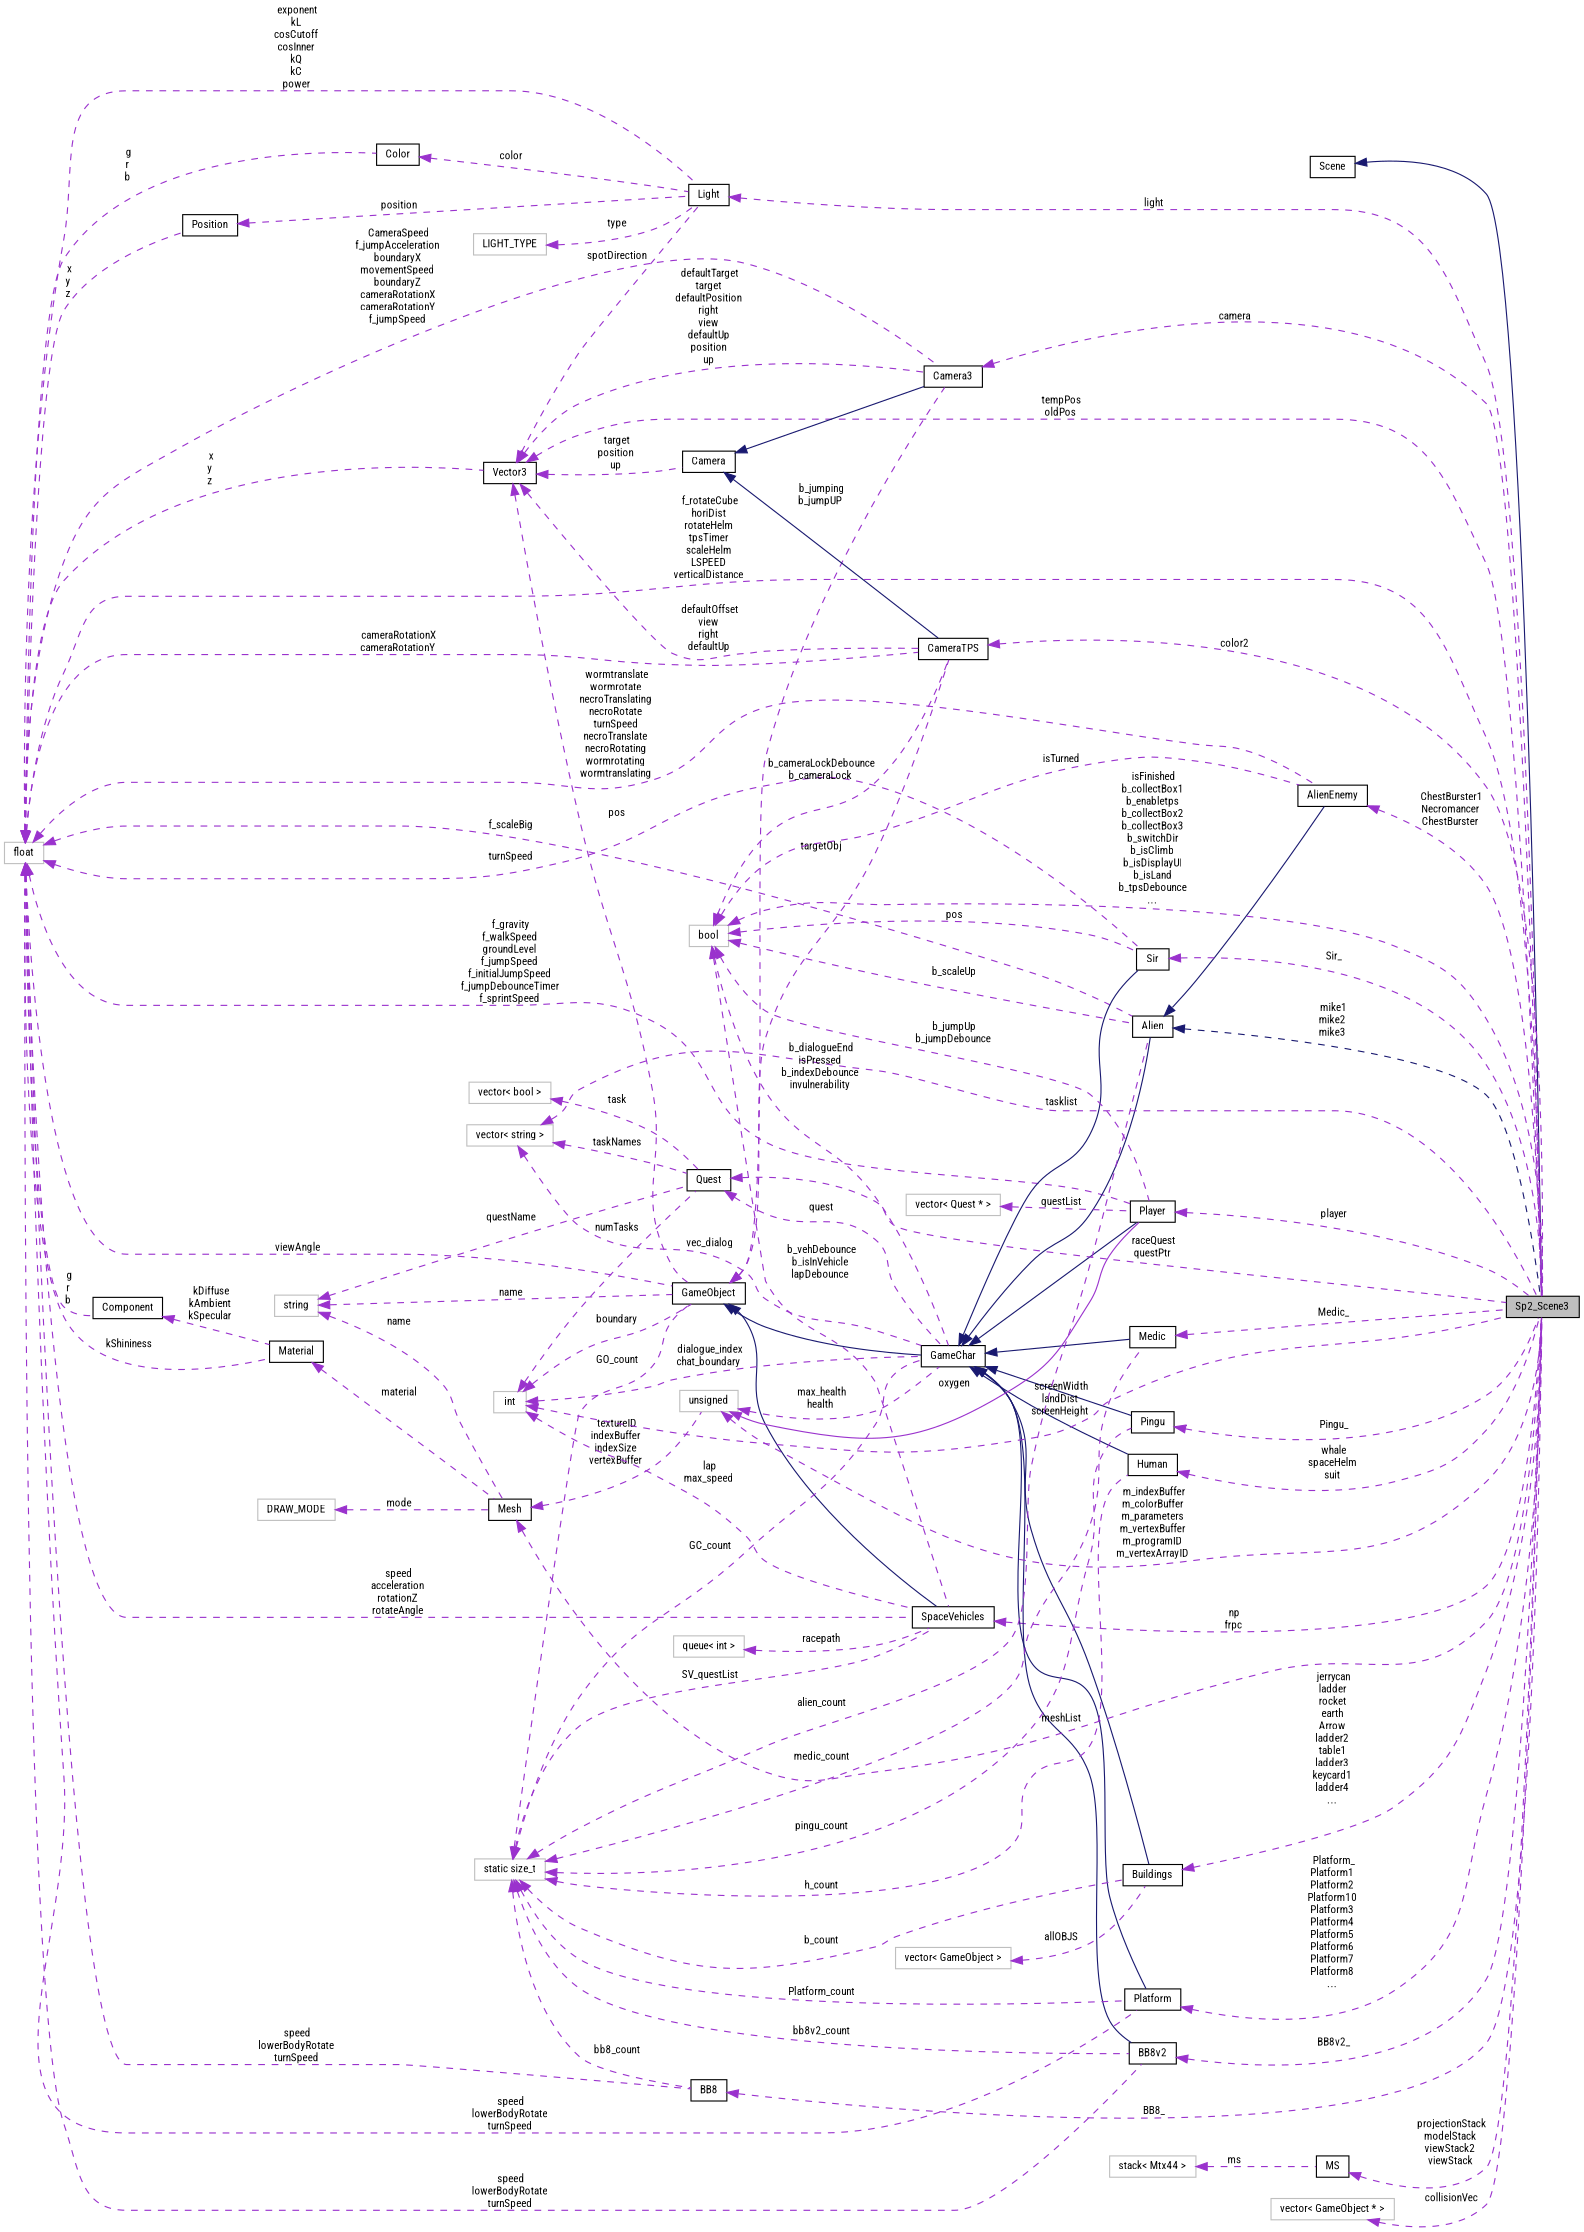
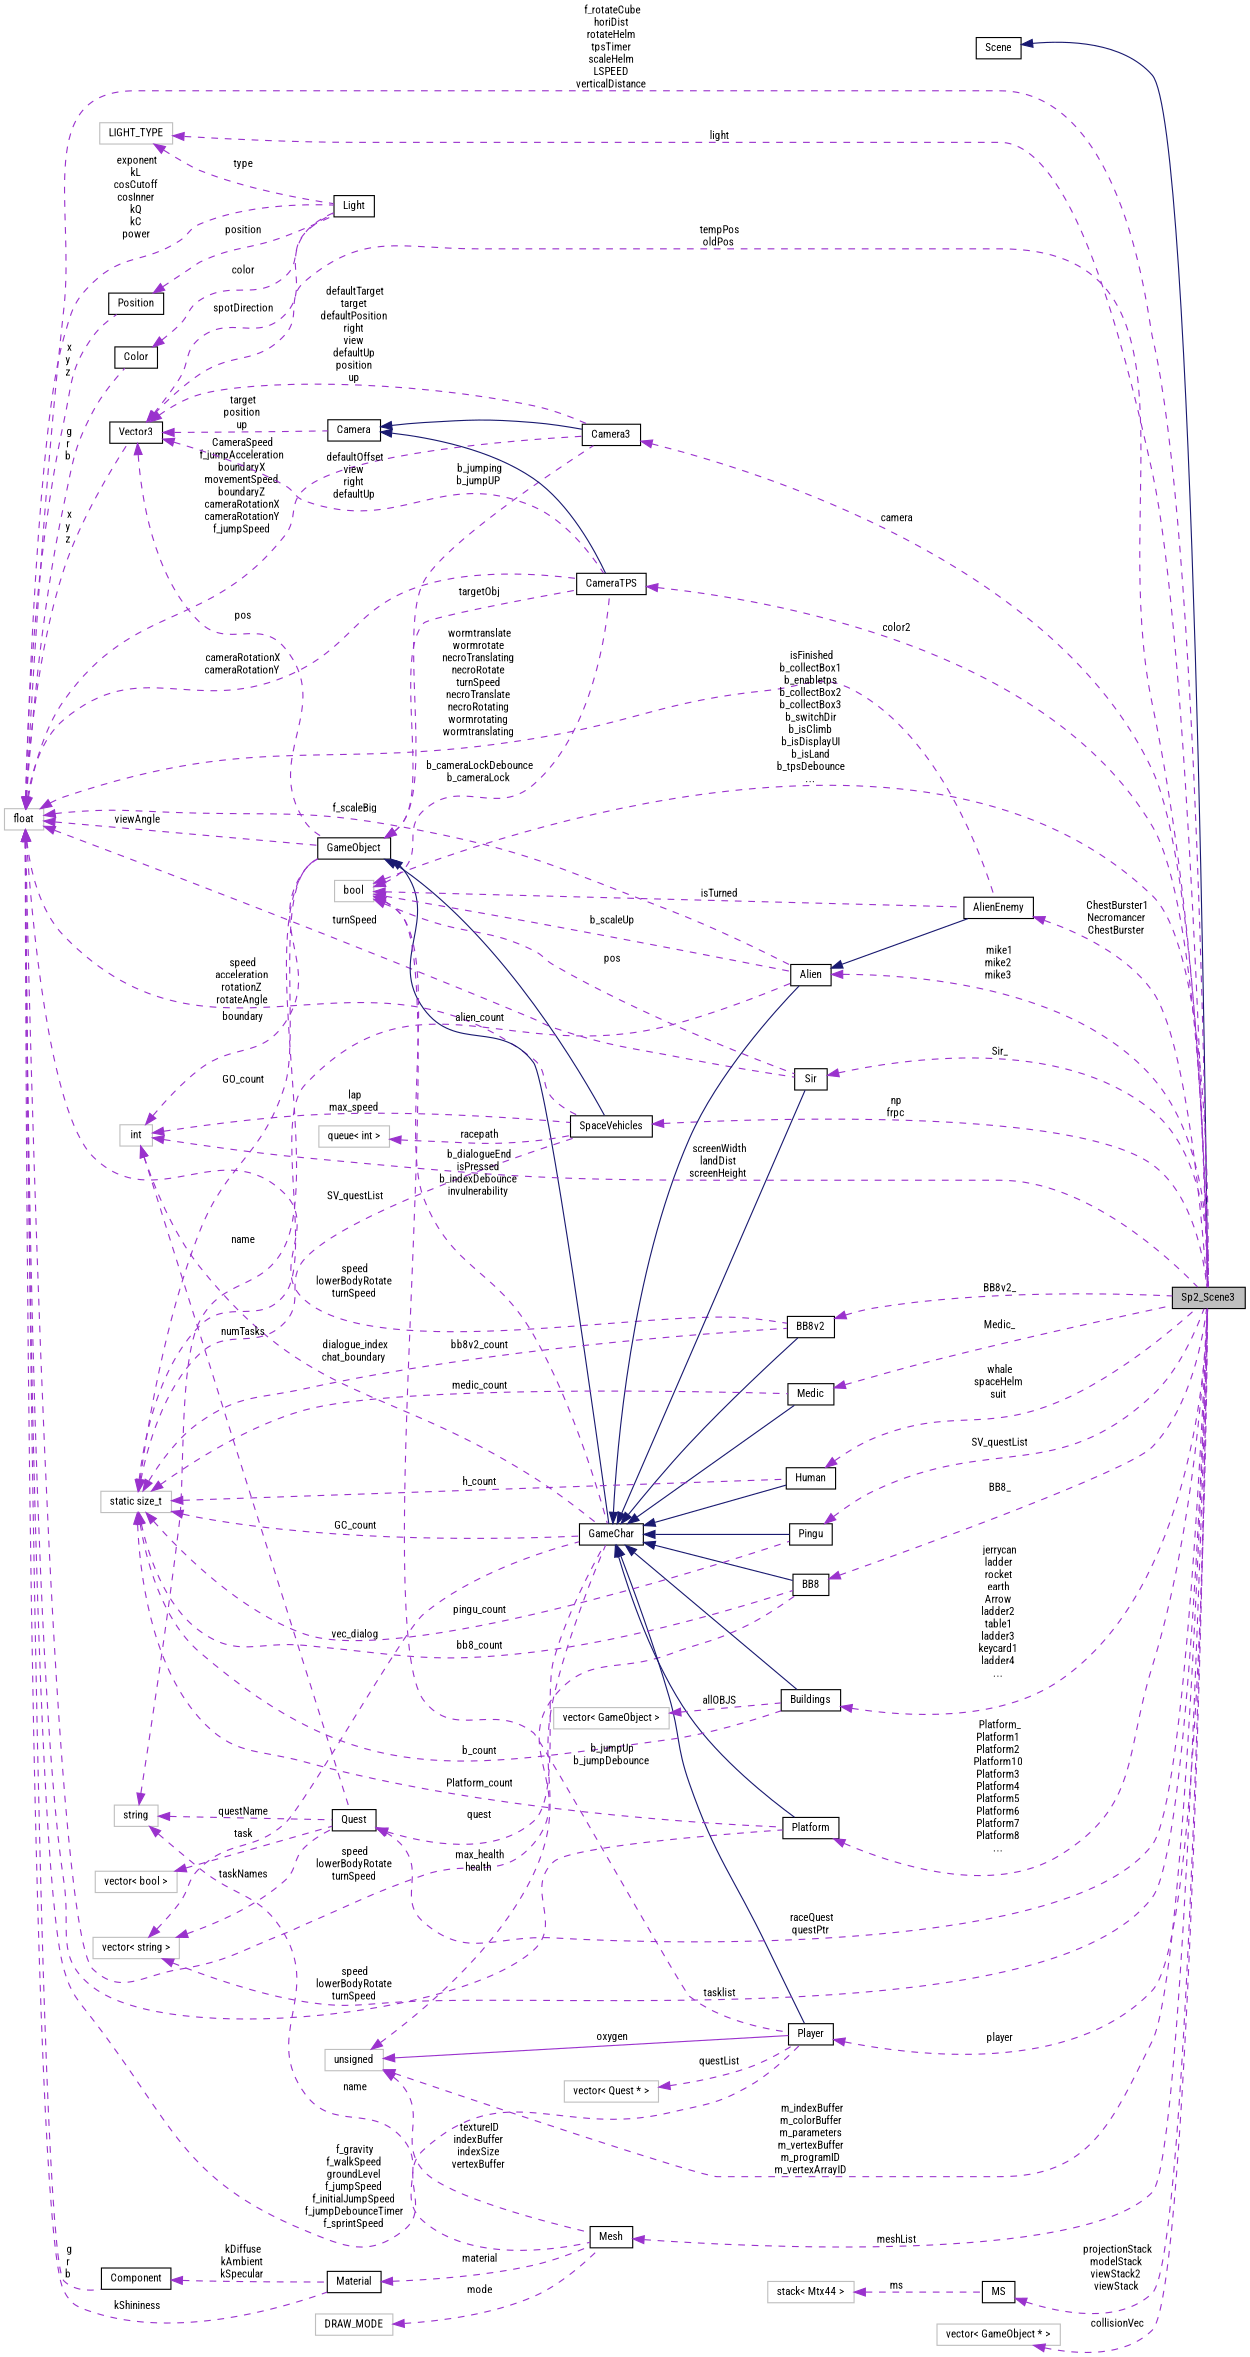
edge "Sp2_Scene3" -> "Light": now "Sp2_Scene3" -> "LIGHT_TYPE"
edge "Sp2_Scene3" -> "Alien": color midnightblue -> darkorchid3
edge "SpaceVehicles" -> "bool": removed, label "b_vehDebounce b_isInVehicle lapDebounce"
edge "Sp2_Scene3" -> "Pingu": label " Pingu_" -> " SV_questList"
edge "unsigned" -> "Mesh": reversed
edge "BB8" -> "GameChar": added
